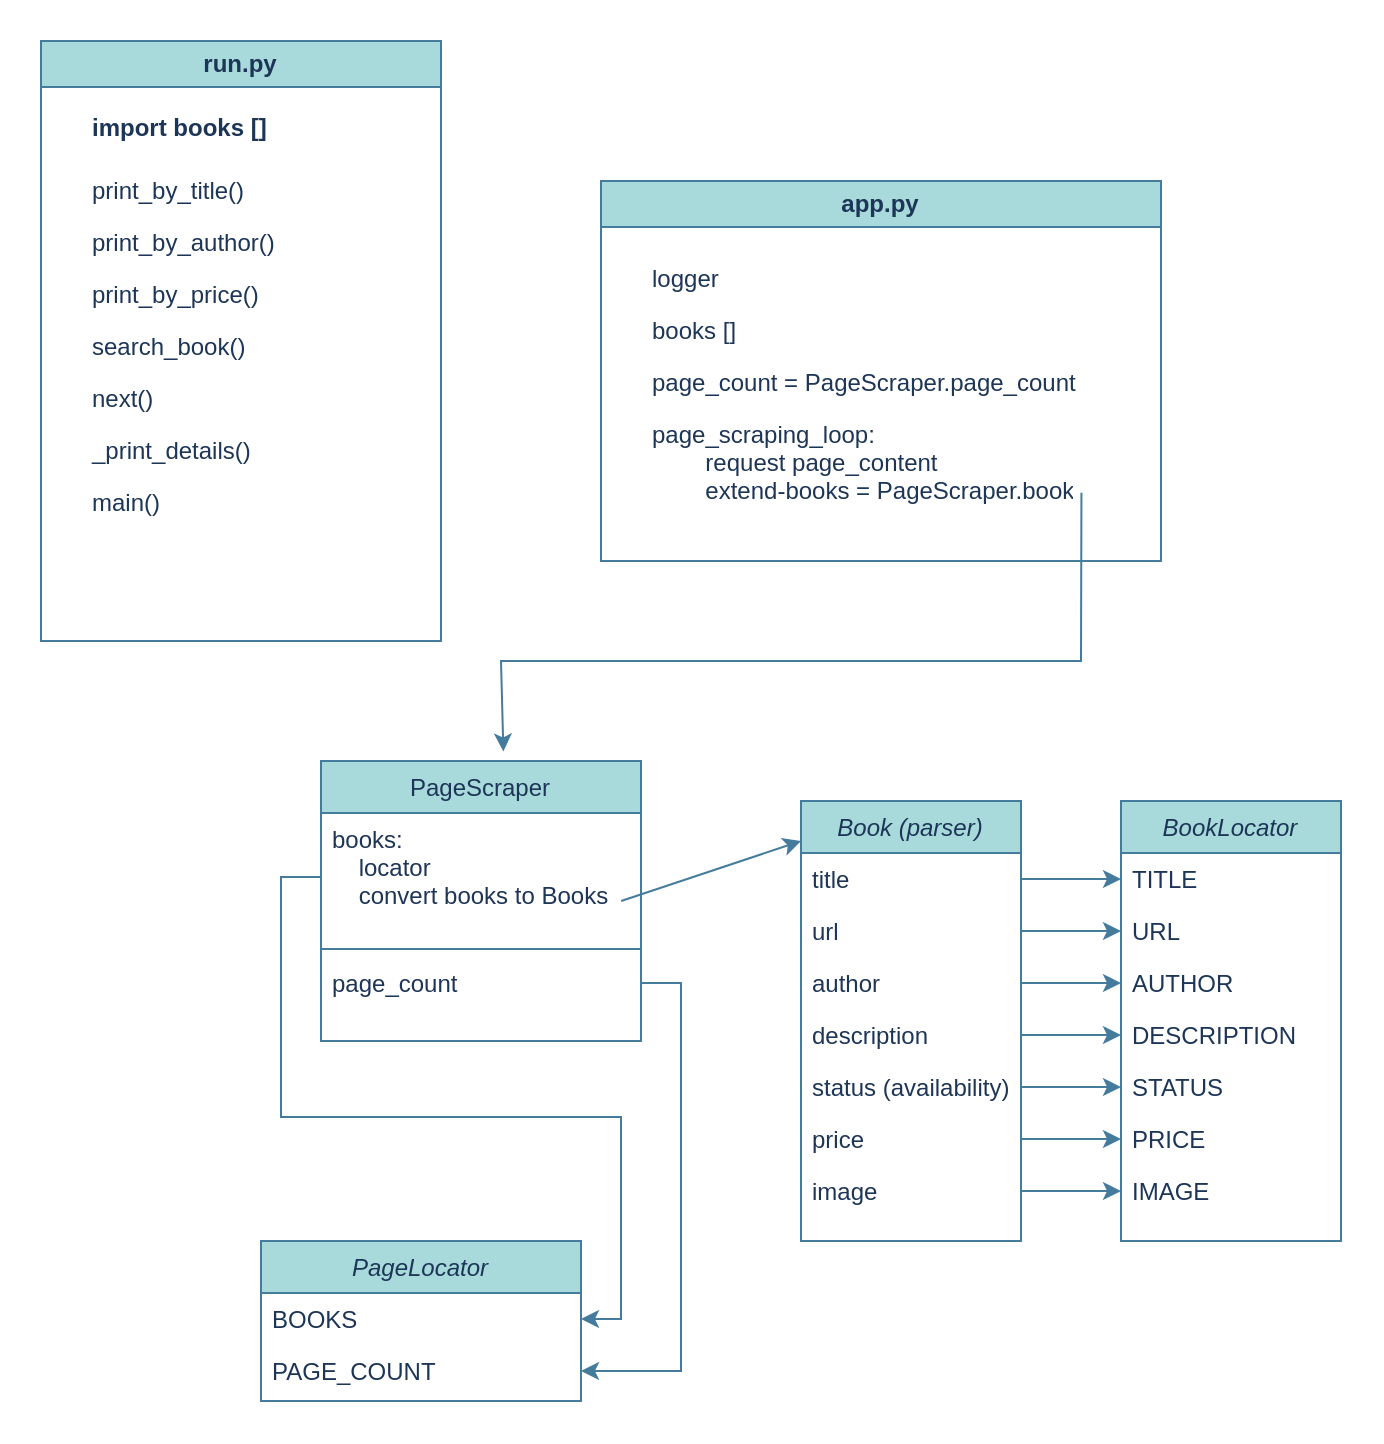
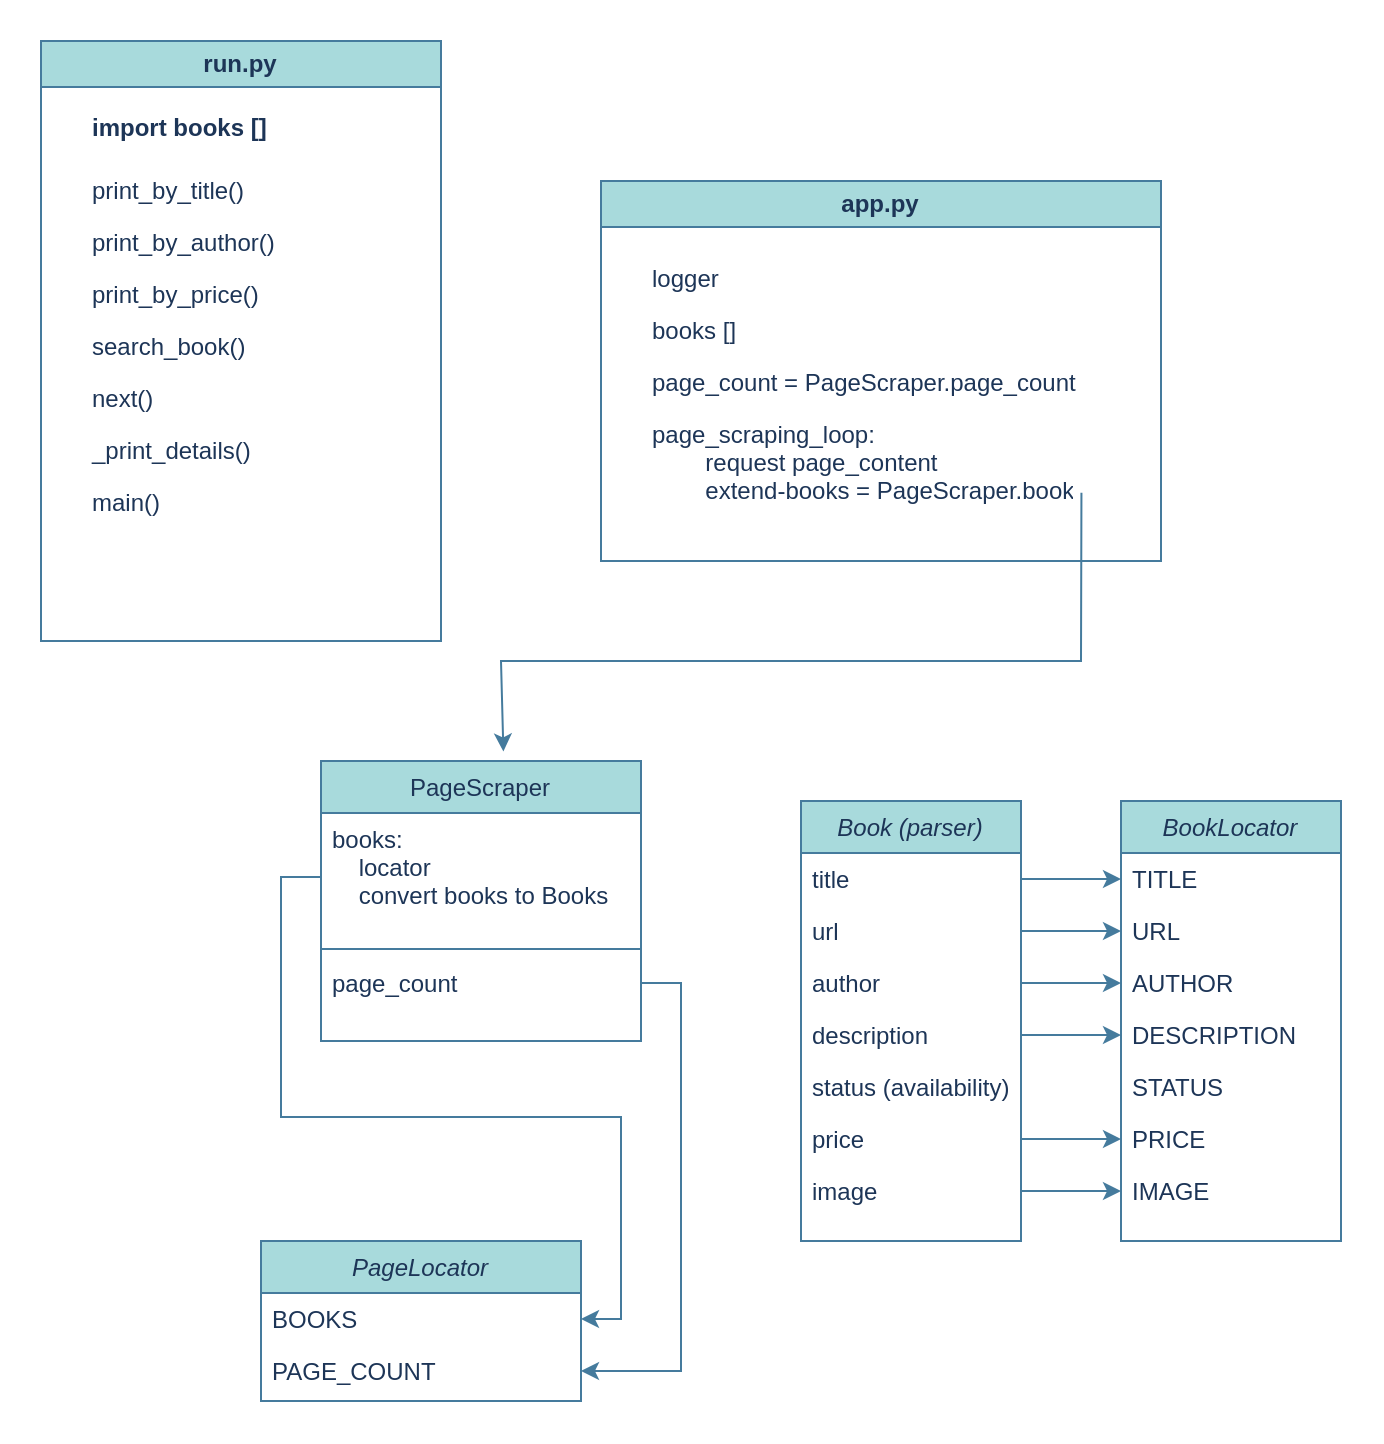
edge "books: locator convert books to Books" -> "Book (parser)": removed
edge "status (availability)" -> "STATUS": removed
